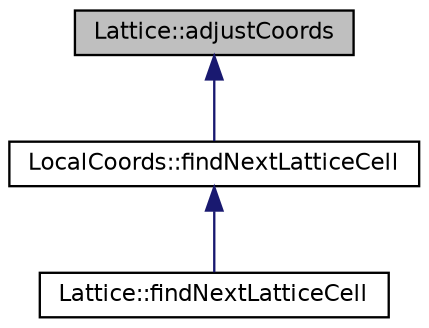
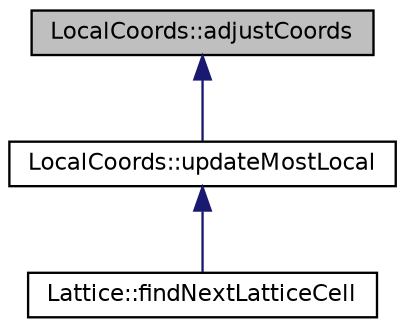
node "Lattice::adjustCoords": label "Lattice::adjustCoords" -> "LocalCoords::adjustCoords"
node "LocalCoords::findNextLatticeCell": label "LocalCoords::findNextLatticeCell" -> "LocalCoords::updateMostLocal"
